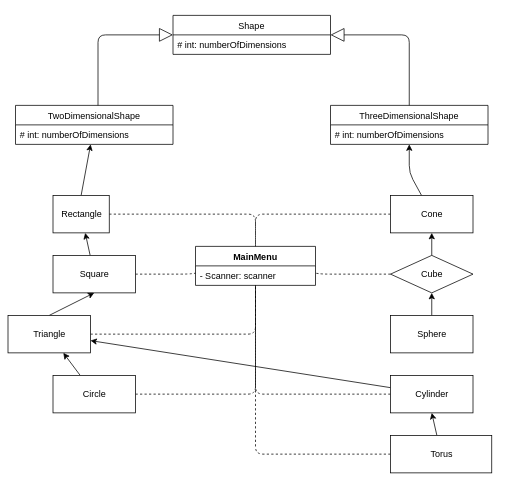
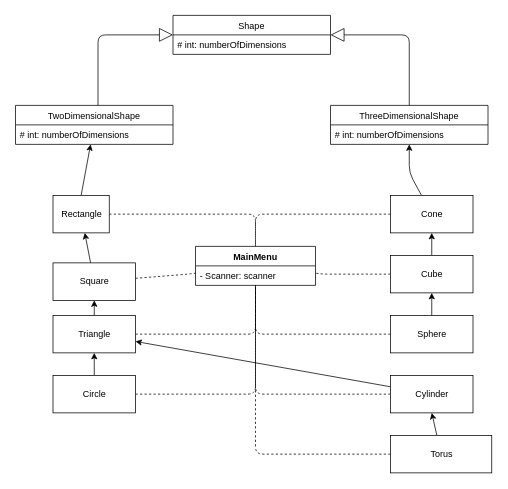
node "Square": moved (94, 274) -> (94, 282)
node "Cube": shape diamond -> rectangle
node "Triangle": moved (49, 334) -> (94, 334)
edge "MainMenu" -- "Sphere": added
